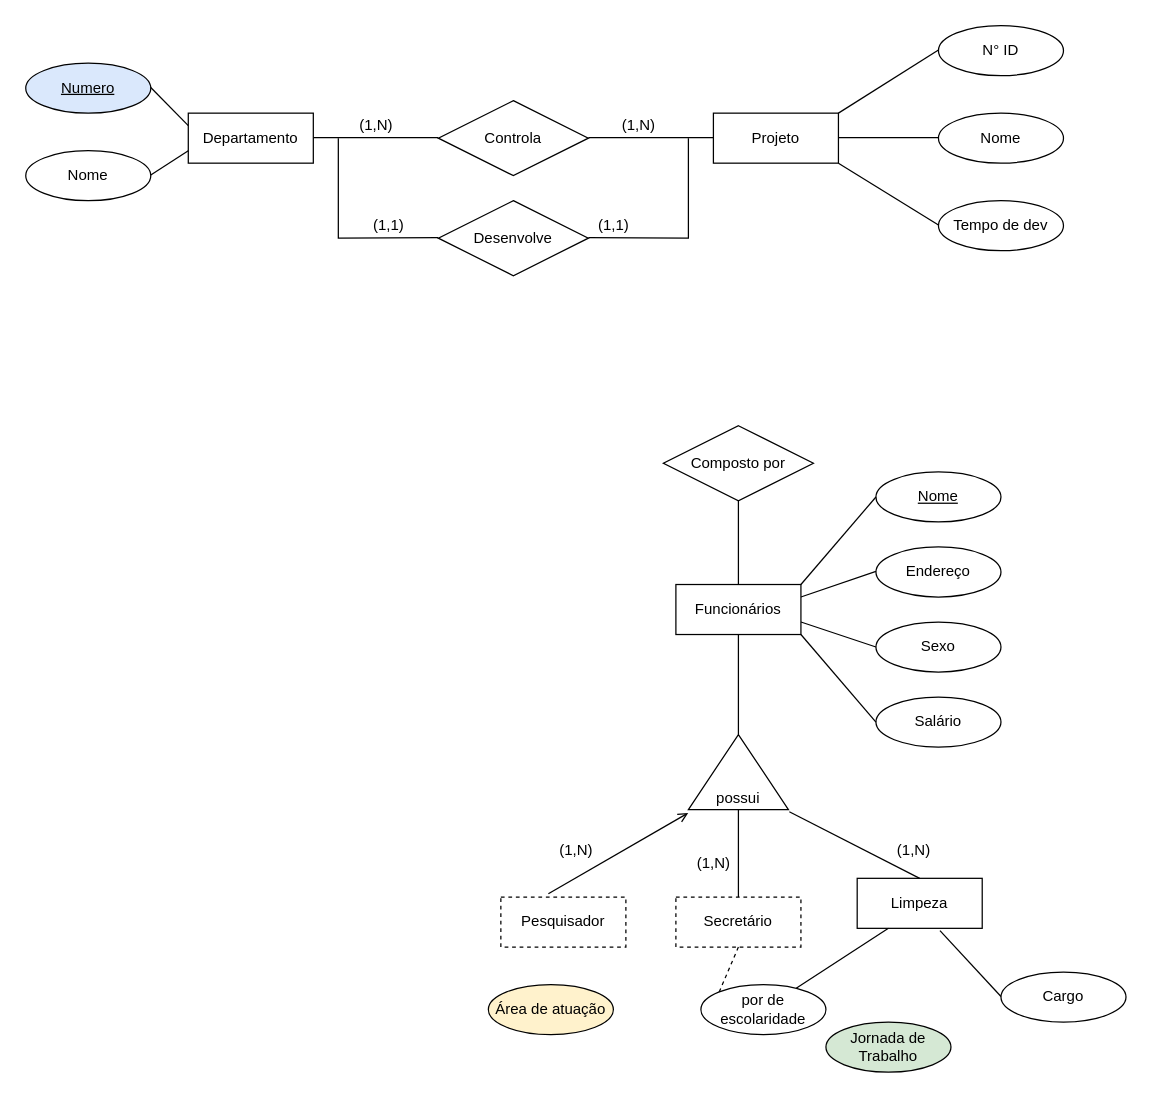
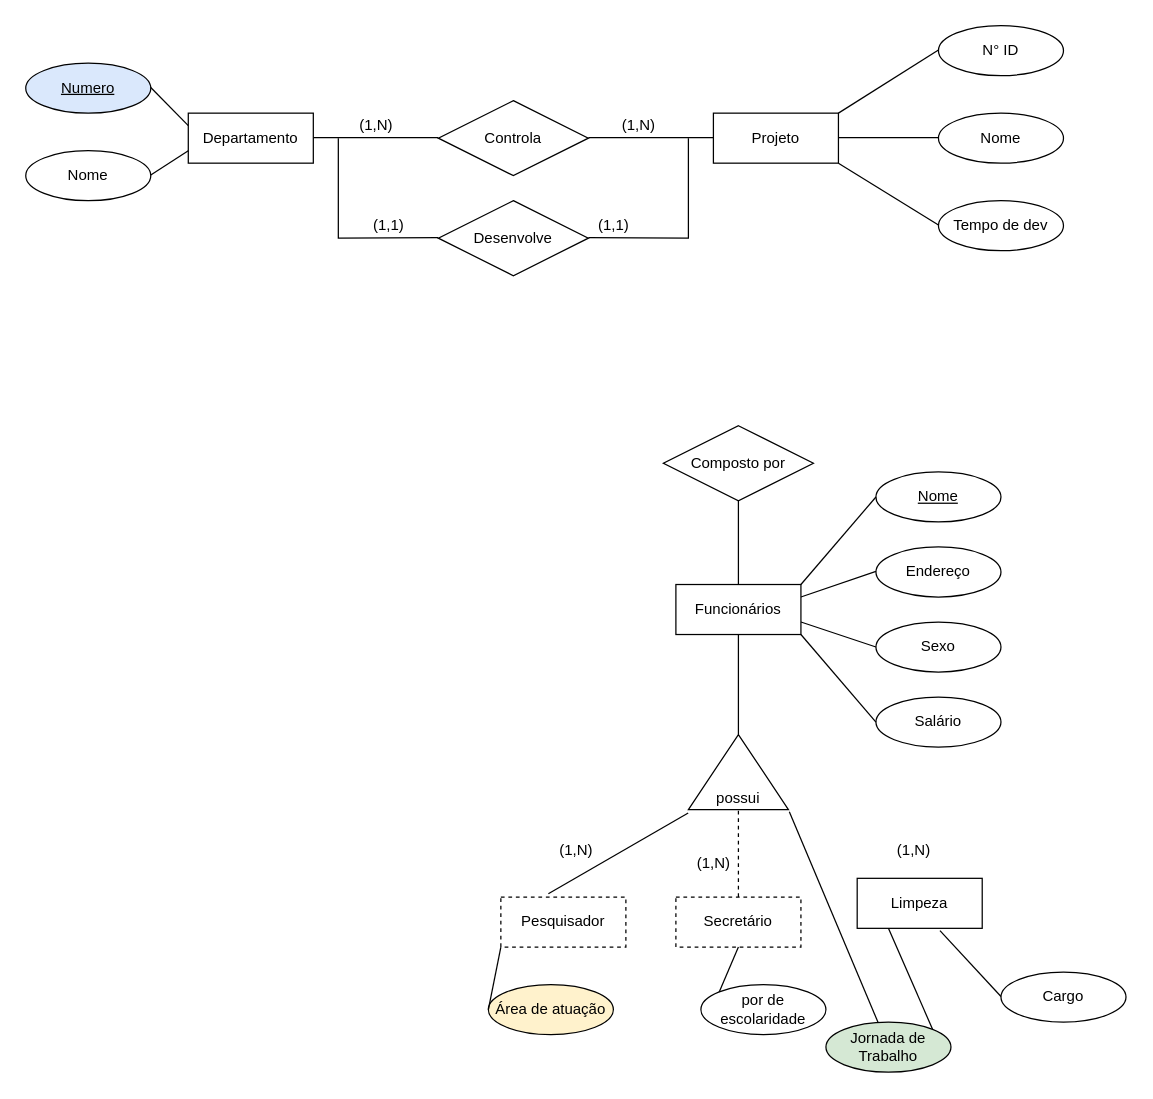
edge "Pesquisador" -> "possui": arrowhead open -> none
edge "possui" -- "Limpeza": now "possui" -- "Jornada de Trabalho"
edge "possui" -- "Secretário": style solid -> dashed
edge "Limpeza" -- "por de escolaridade": now "Limpeza" -- "Jornada de Trabalho"
edge "Secretário" -- "por de escolaridade": style dashed -> solid
edge "Pesquisador" -- "Área de atuação": added
